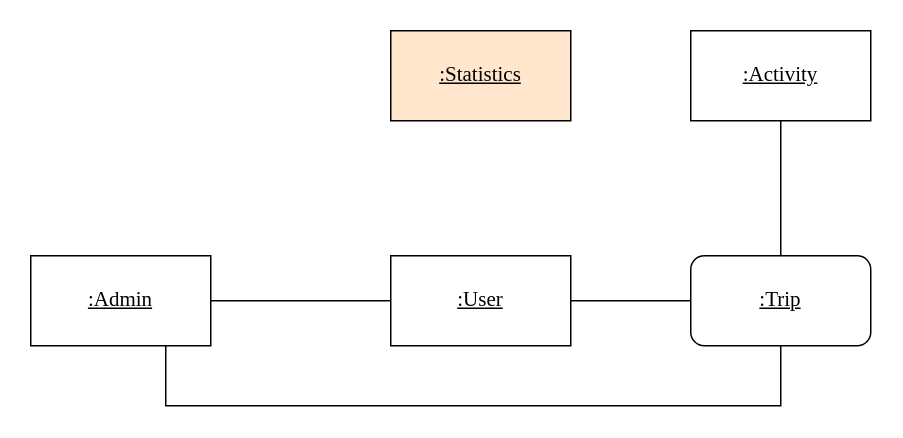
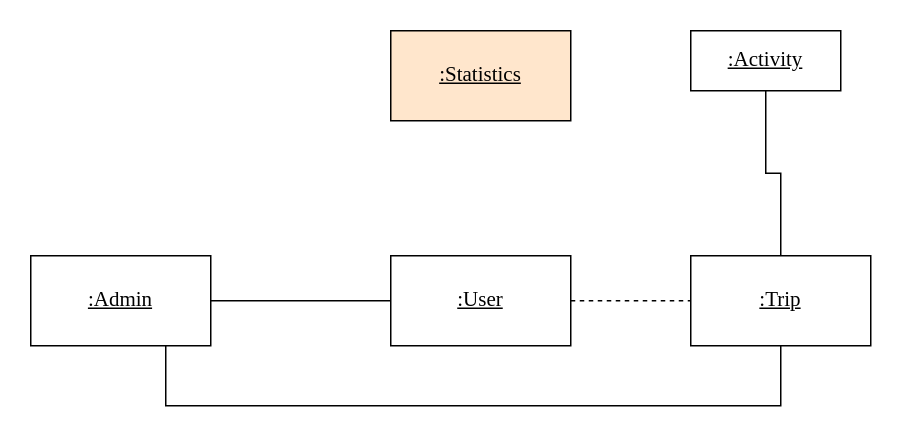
node ":Activity": size 180x90 -> 150x60
edge ":User" -- ":Trip": style solid -> dashed
node ":Trip": shape rounded rectangle -> rectangle
